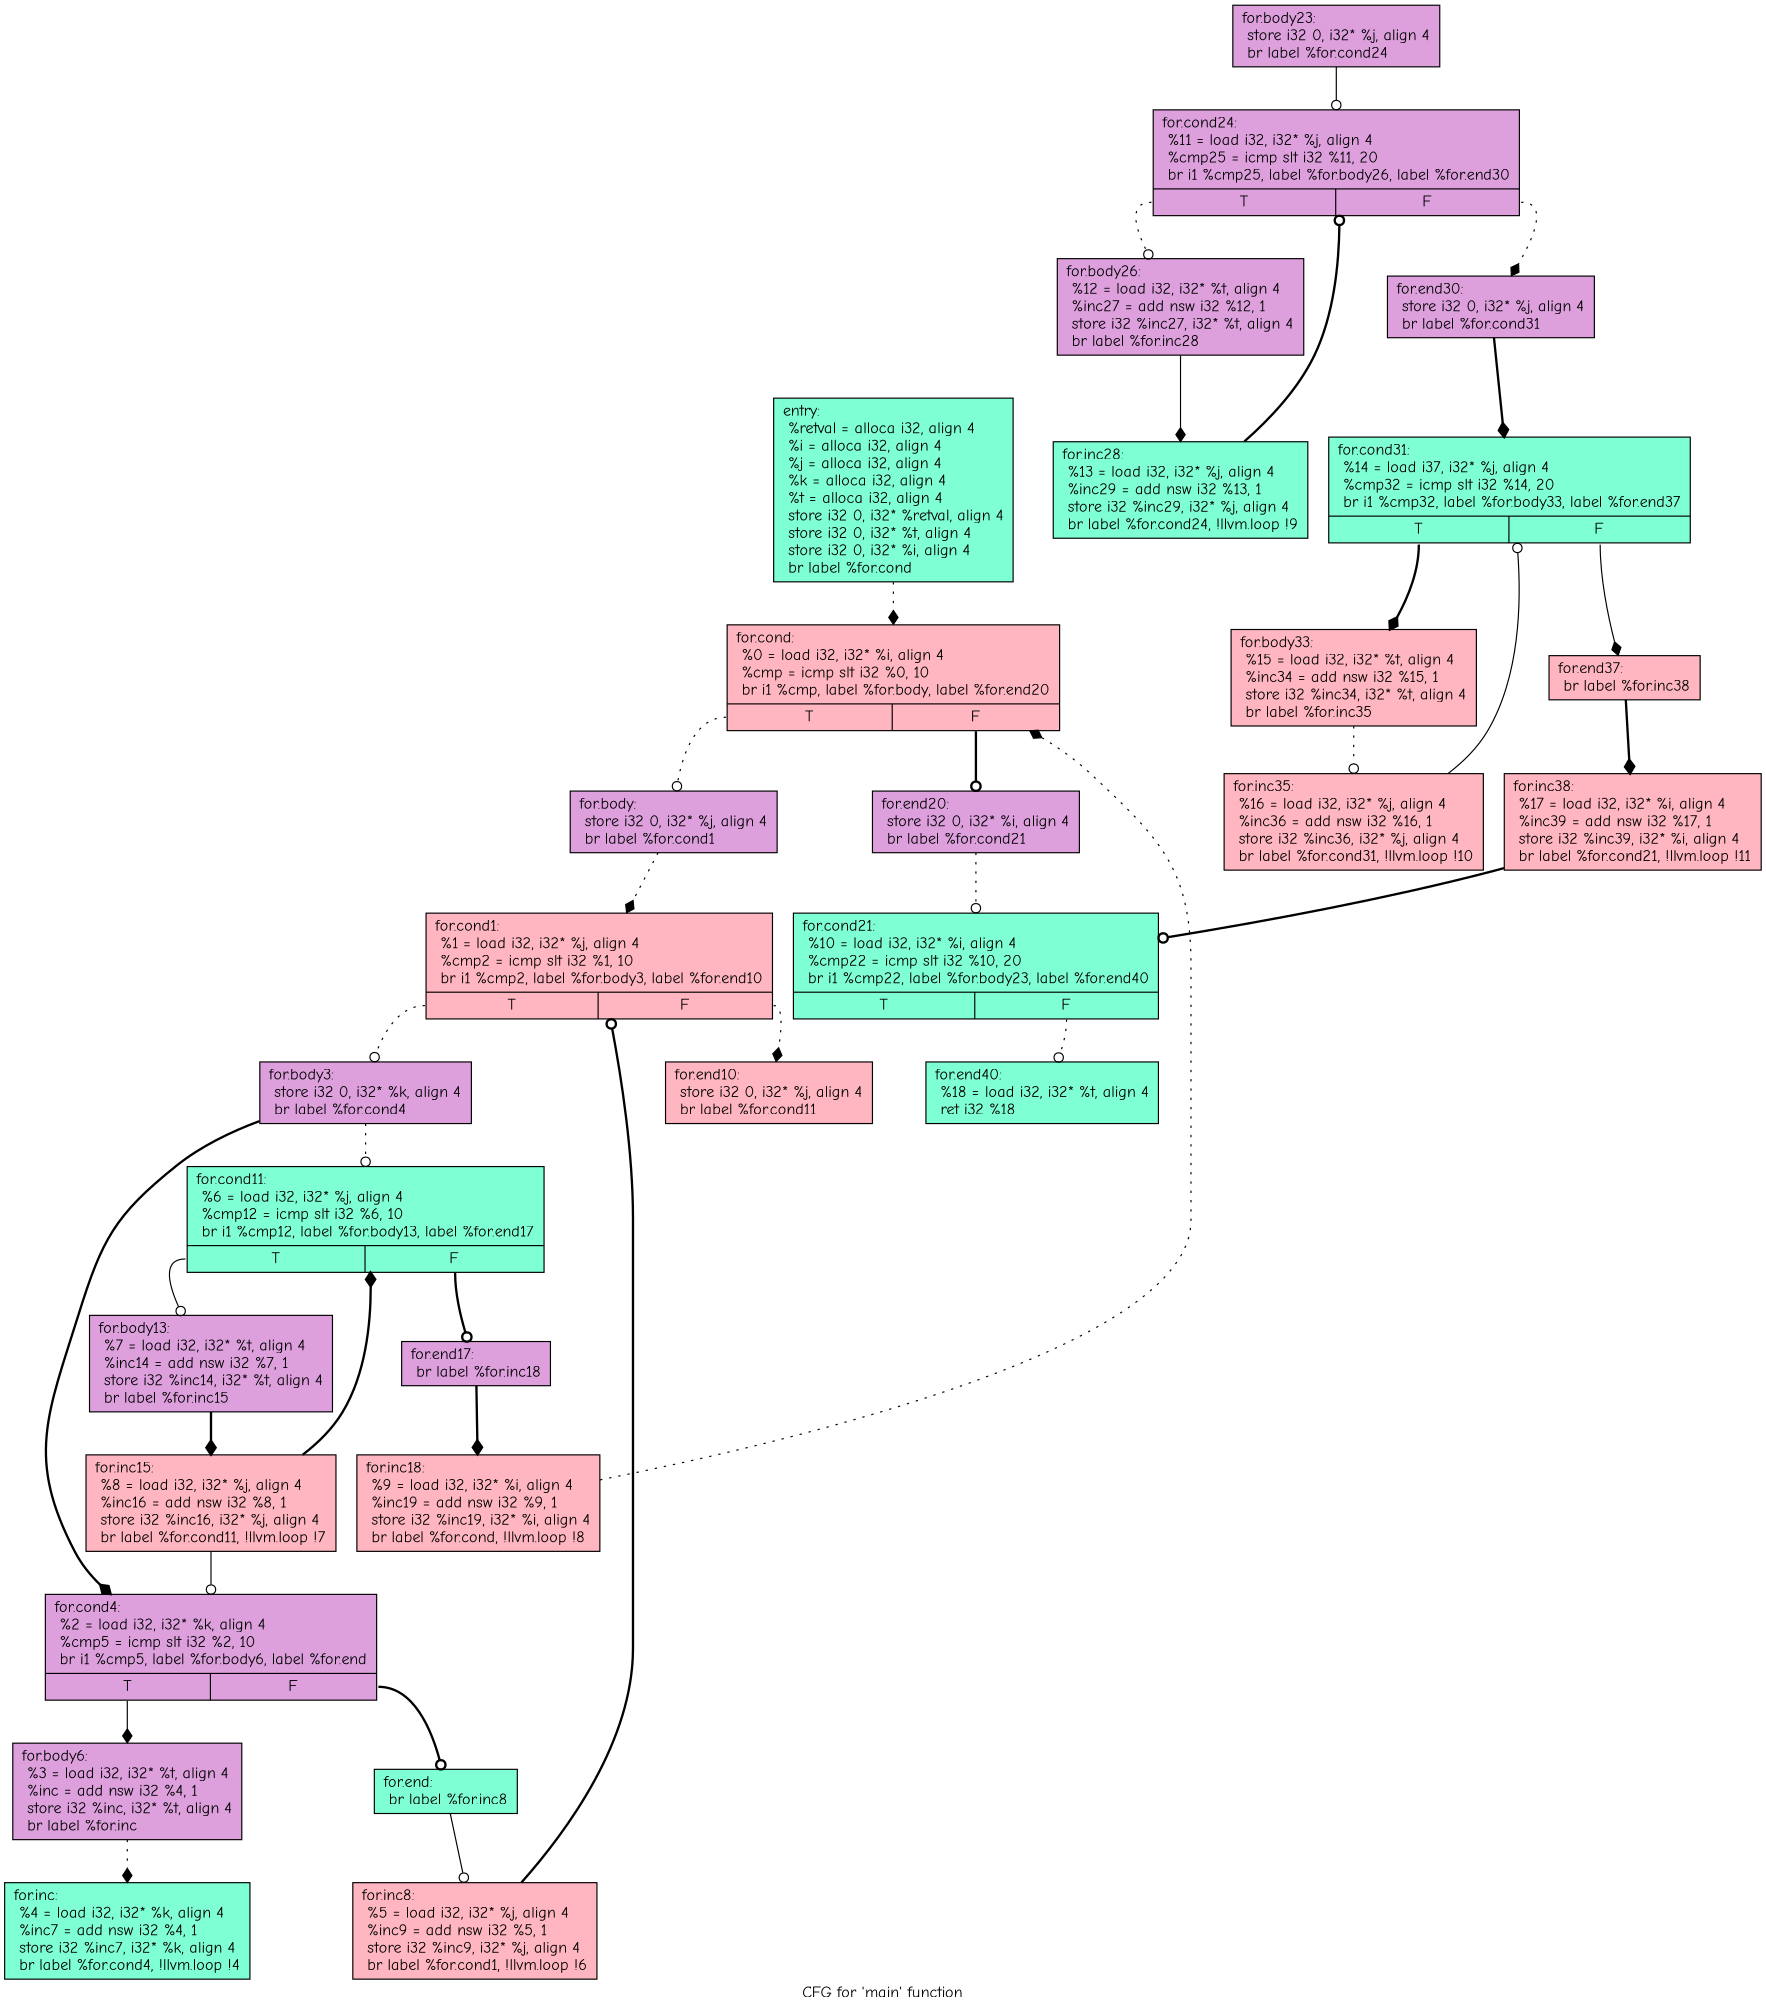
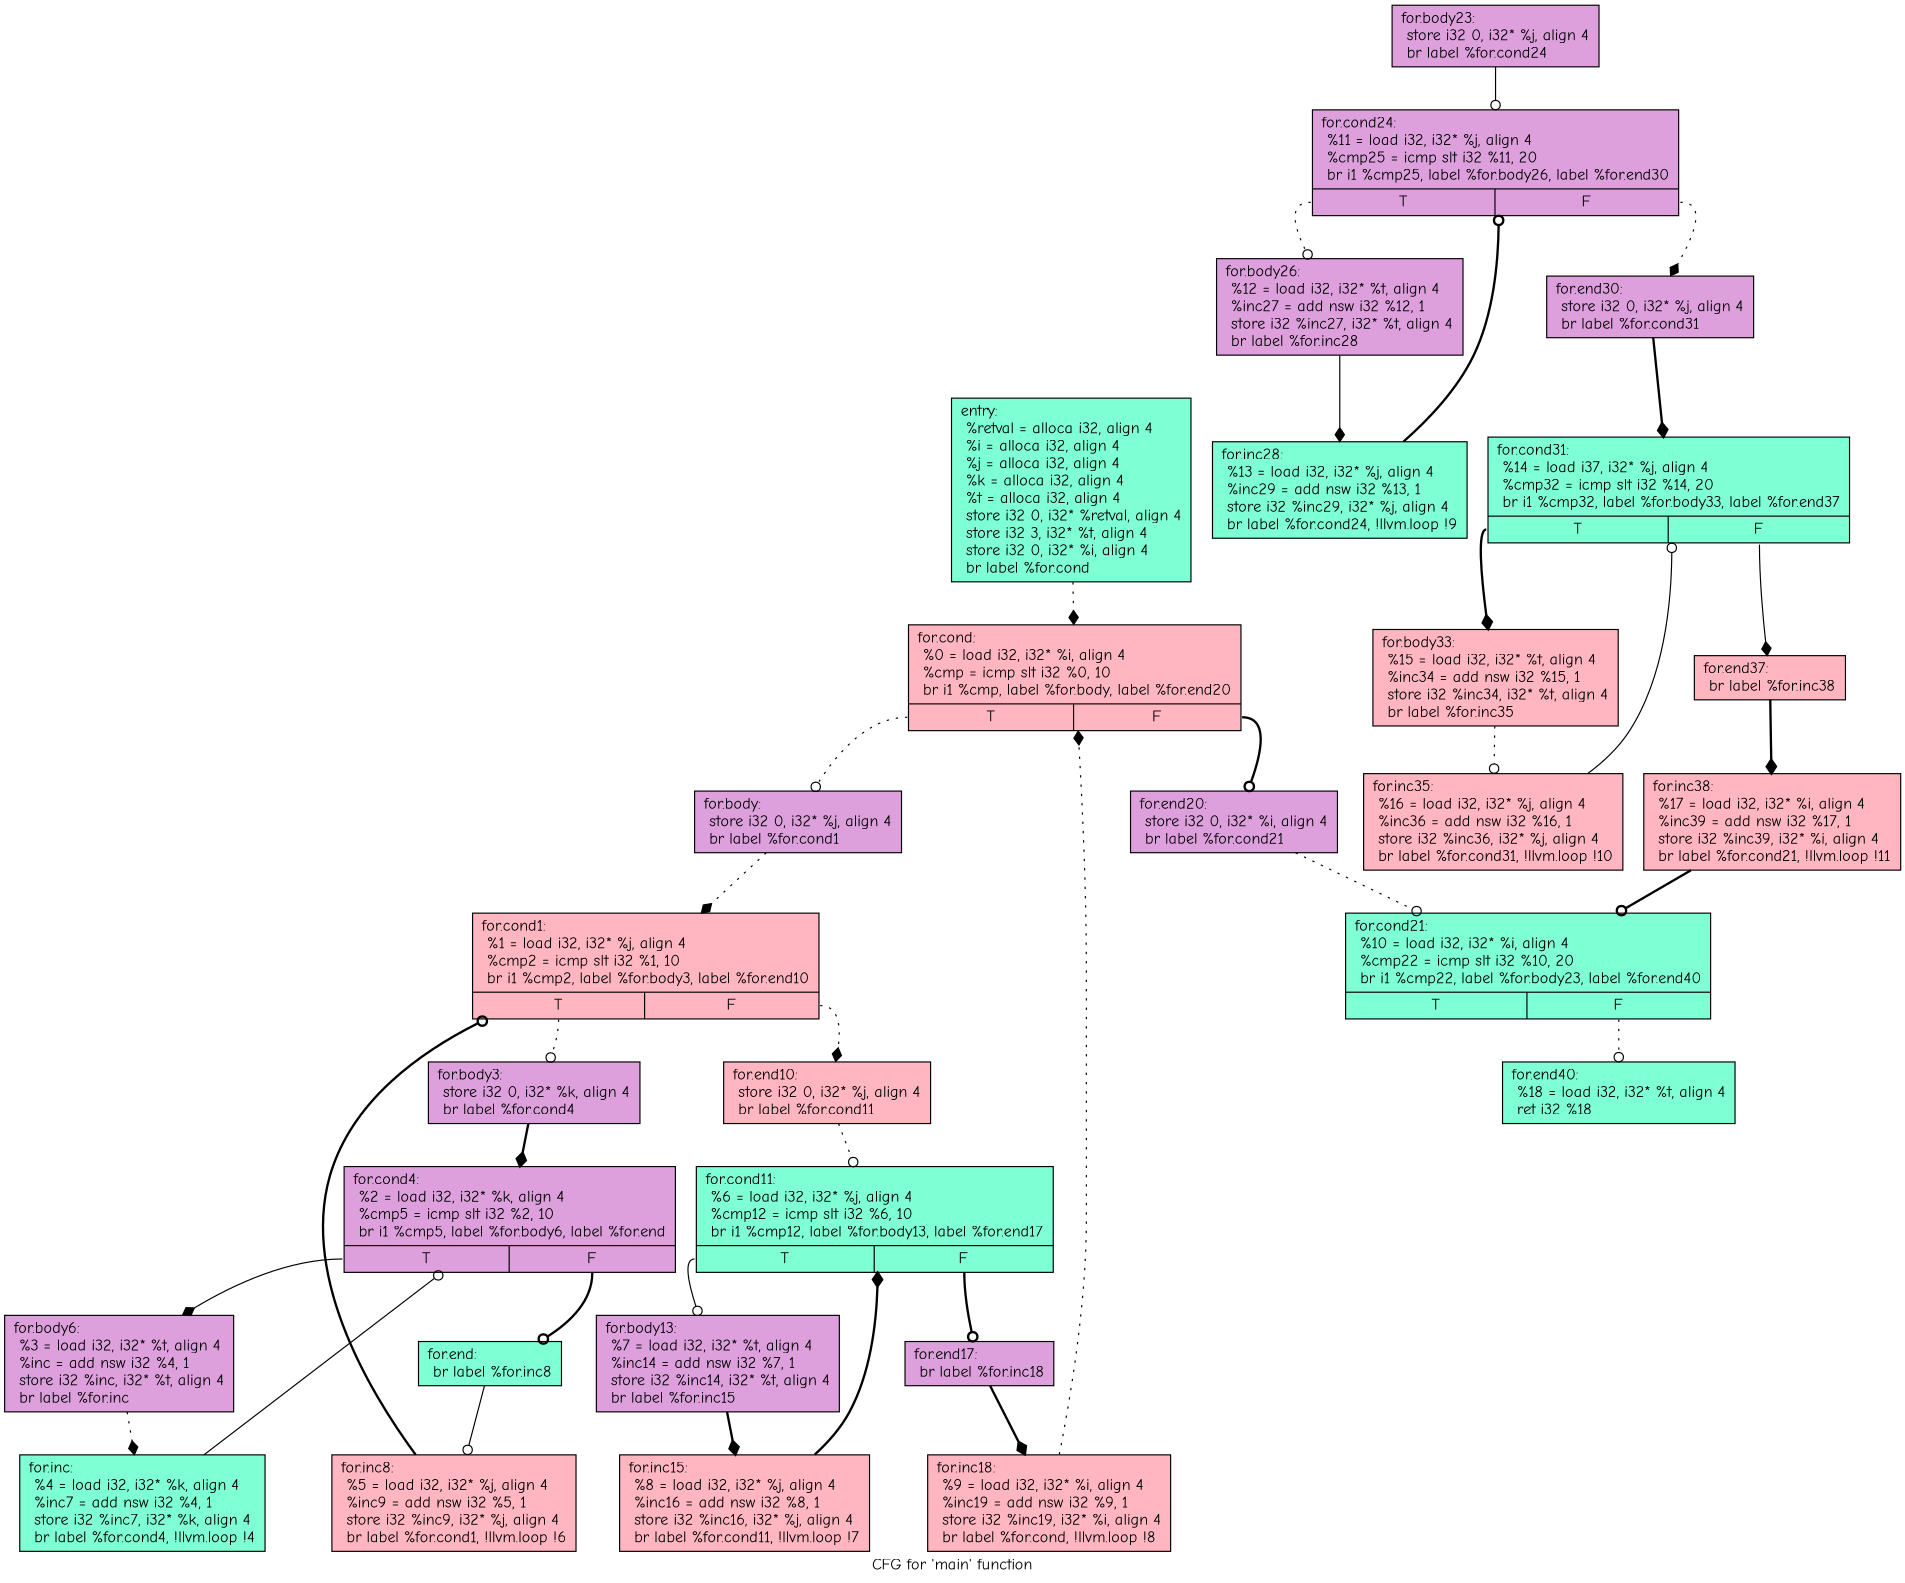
node "entry:": text "store i32 0, i32* %t, align 4" -> "store i32 3, i32* %t, align 4"
edge "for.body3:" -> "for.cond11:": now "for.end10:" -> "for.cond11:"
edge "for.inc15:" -> "for.cond4:": now "for.inc:" -> "for.cond4:"
